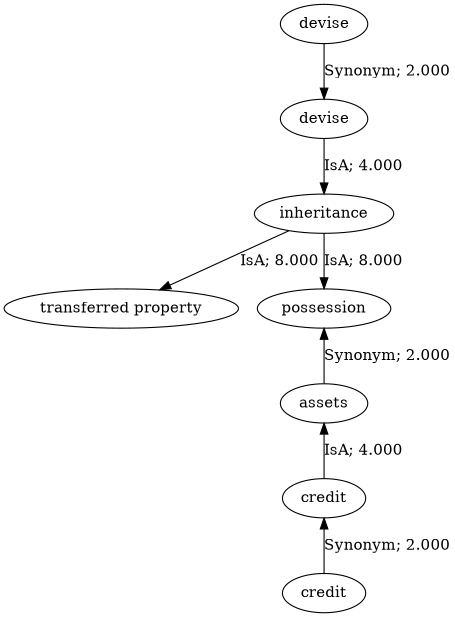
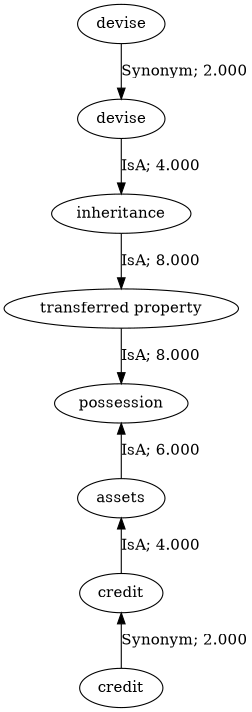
edge "inheritance" -> "possession": now "transferred property" -> "possession"
edge "assets" -> "possession": label "Synonym; 2.000" -> "IsA; 6.000"
